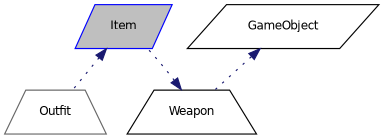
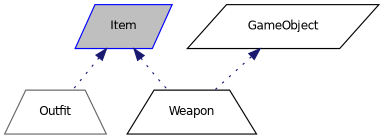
edge "Item" -> "Weapon": reversed
